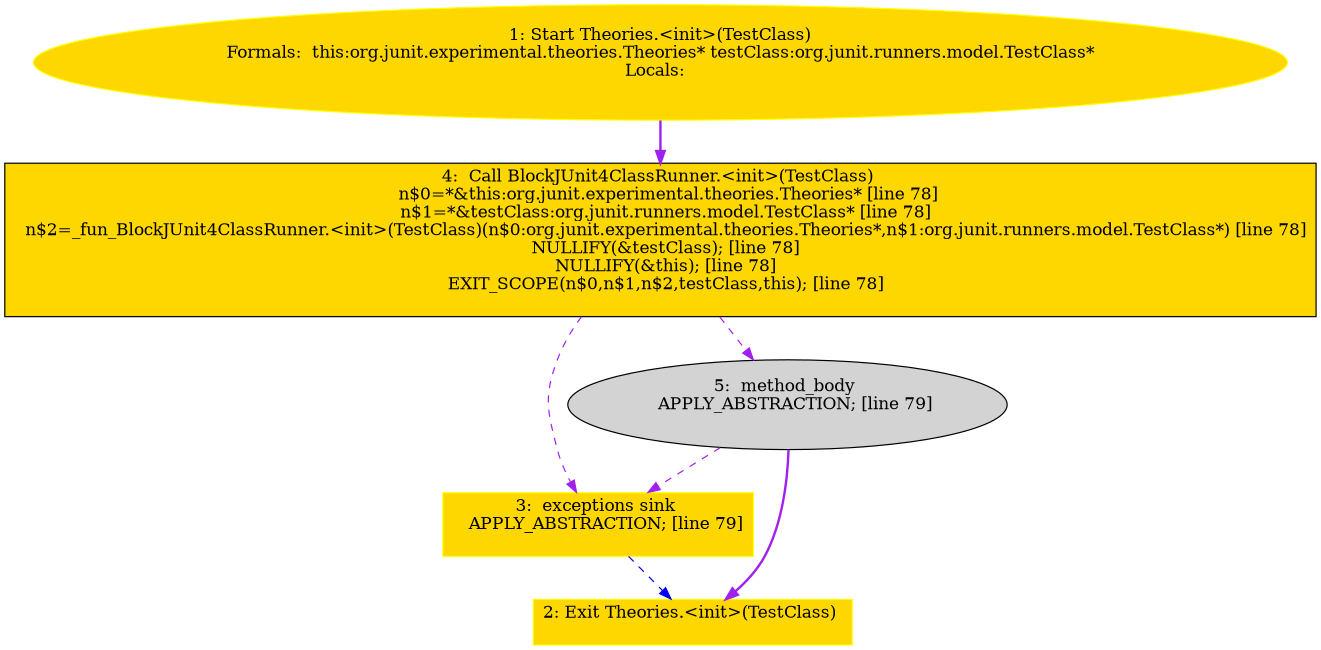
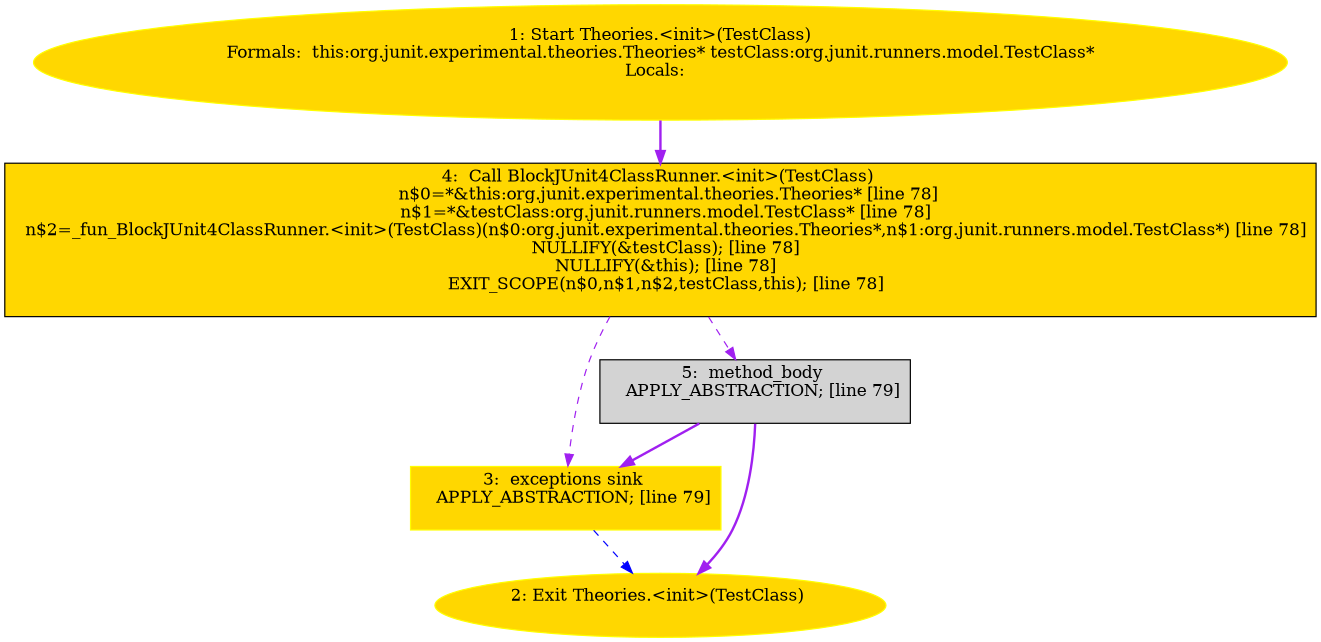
node "5:  method_body APPLY_ABSTRACTION; [line 79]": shape ellipse -> box
edge "5:  method_body APPLY_ABSTRACTION; [line 79]" -> "3:  exceptions sink APPLY_ABSTRACTION; [line 79]": style dashed -> bold
node "2: Exit Theories.<init>(TestClass)": shape box -> ellipse
